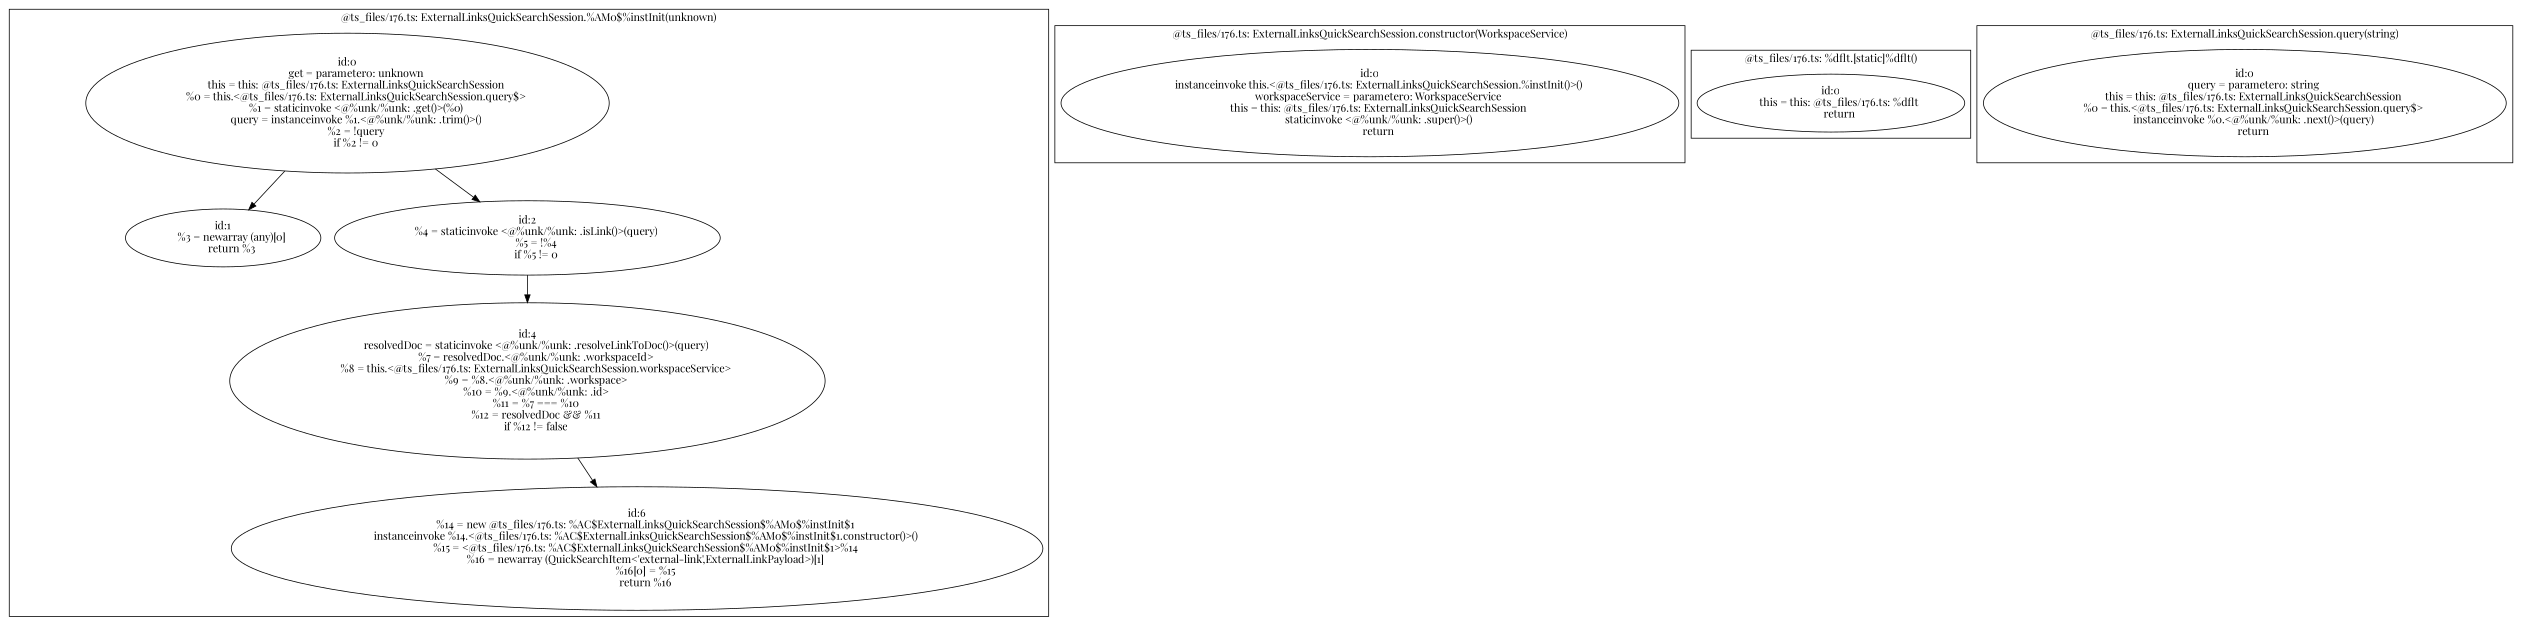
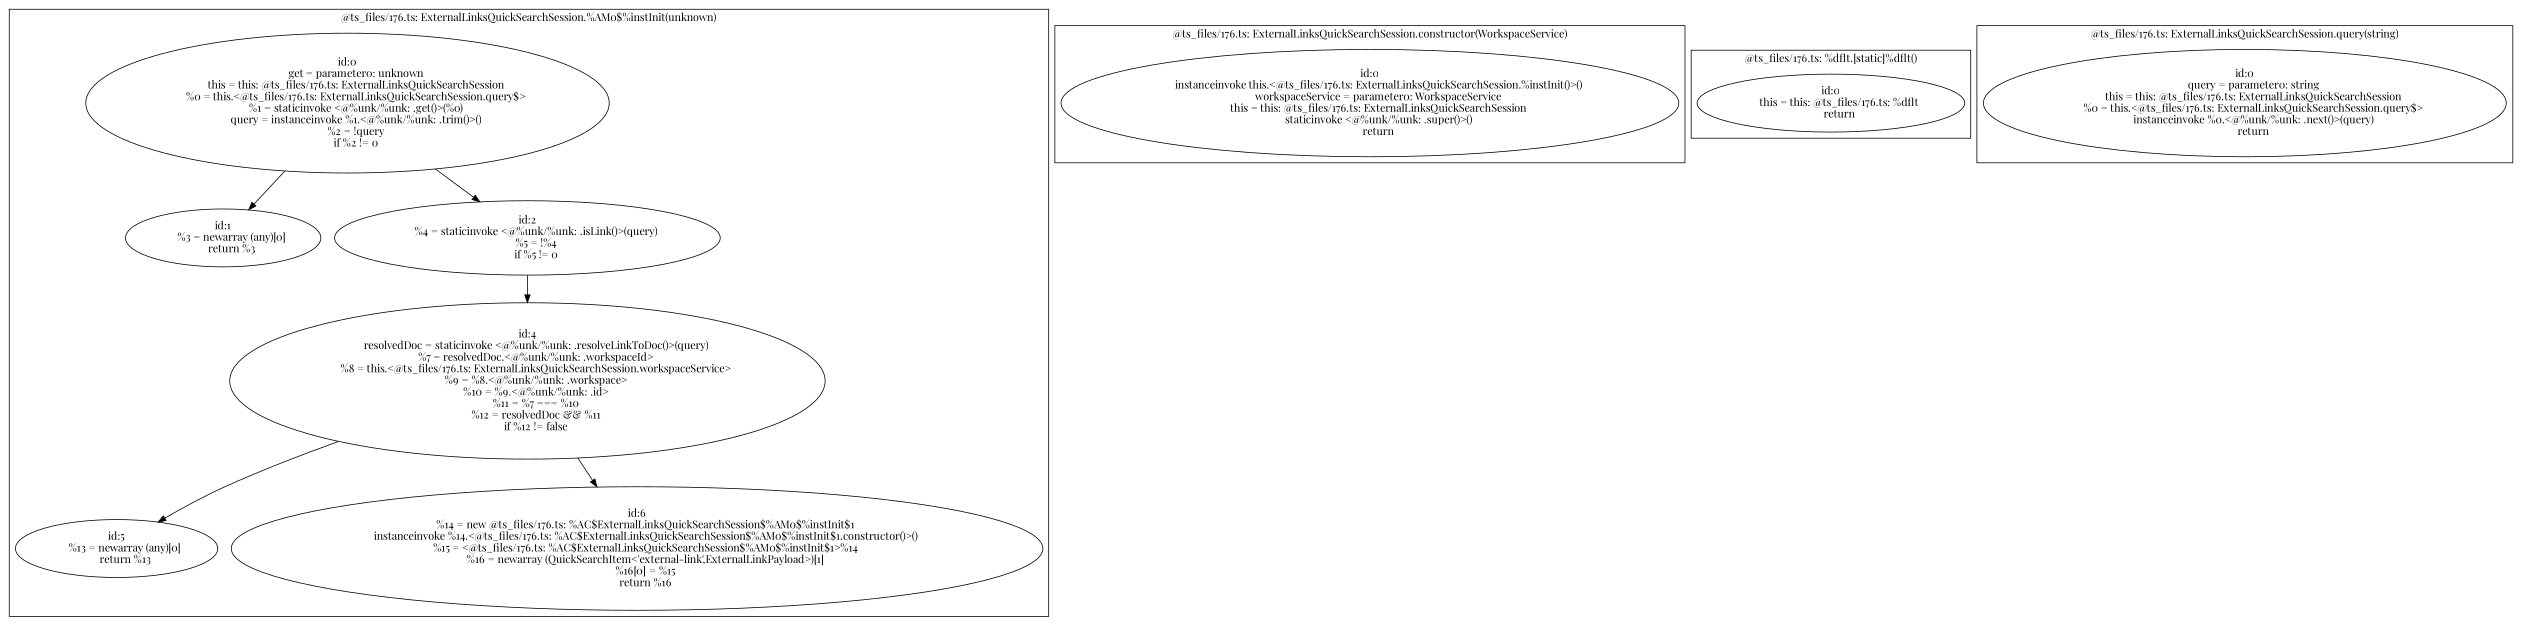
node "id:5 %13 = newarray (any)[0] return %13": added
